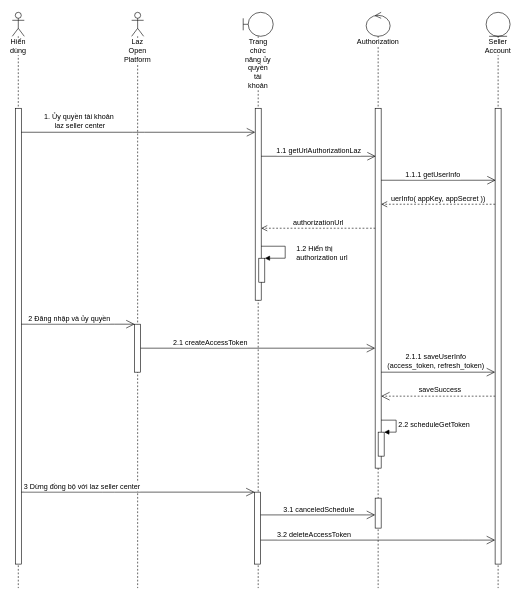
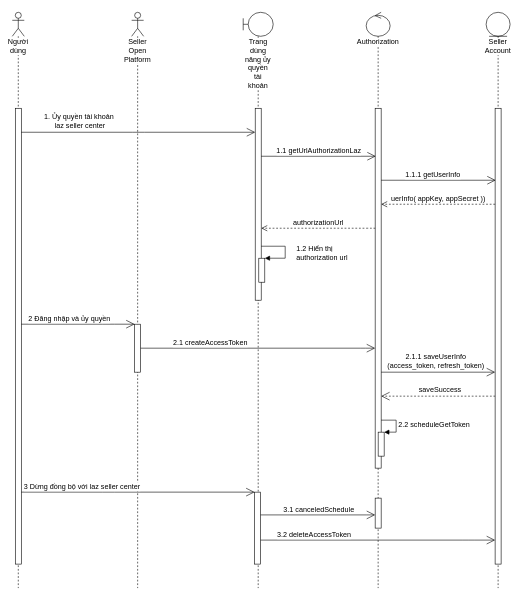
node "Hiển dùng": label "Hiển dùng" -> "Người dùng"
node "Trang chức năng ủy quyền tài khoản": label "Trang chức năng ủy quyền tài khoản" -> "Trang dùng năng ủy quyền tài khoản"
node "Laz Open Platform": label "Laz Open Platform" -> "Seller Open Platform"
